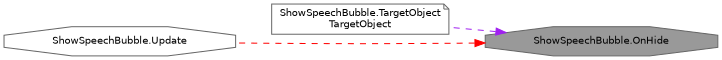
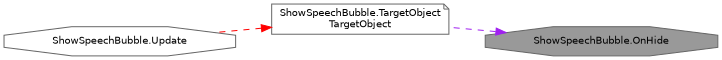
edge "ShowSpeechBubble.Update" -> "ShowSpeechBubble.OnHide": now "ShowSpeechBubble.Update" -> "ShowSpeechBubble.TargetObject TargetObject"
